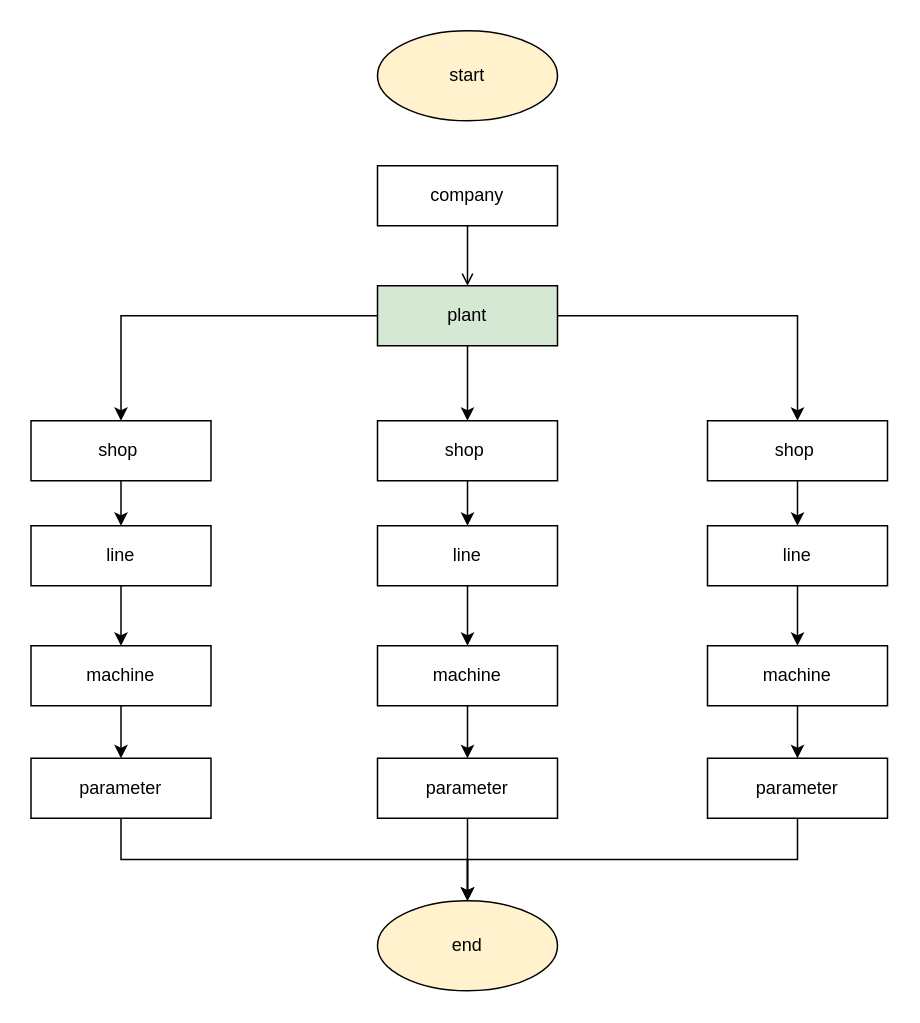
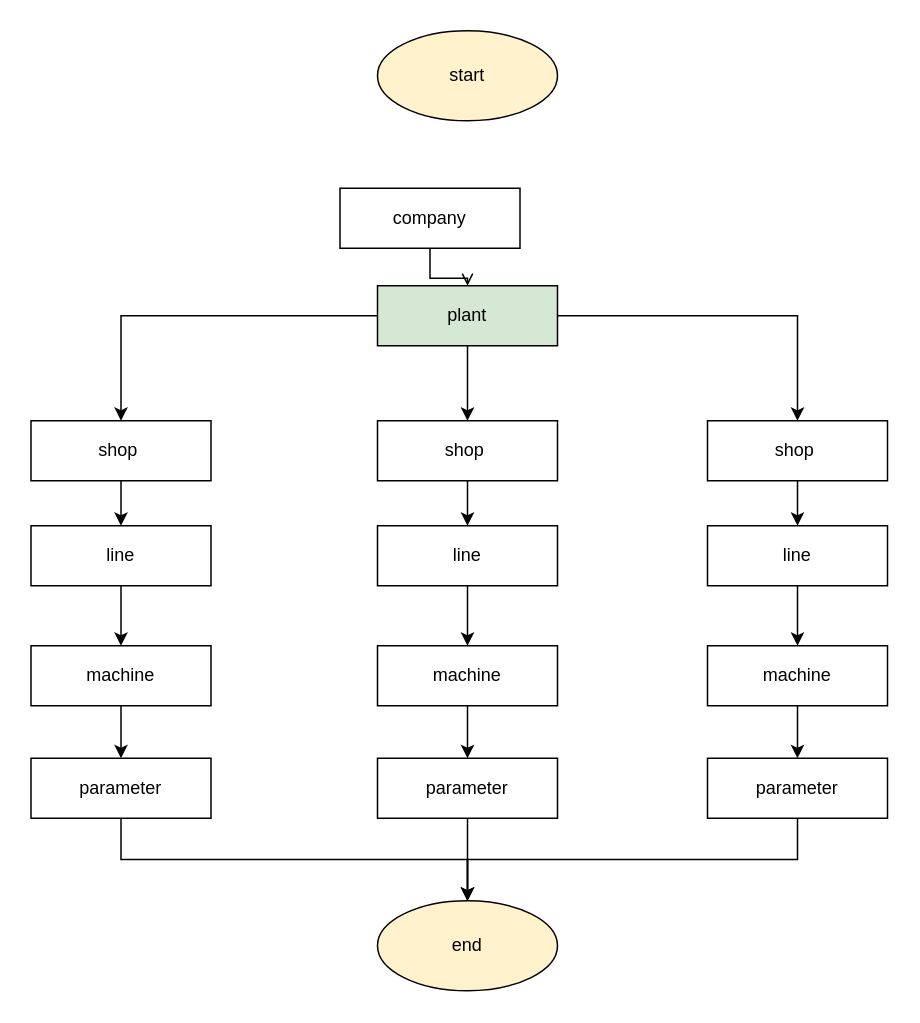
node "company": moved (467, 196) -> (430, 218)
